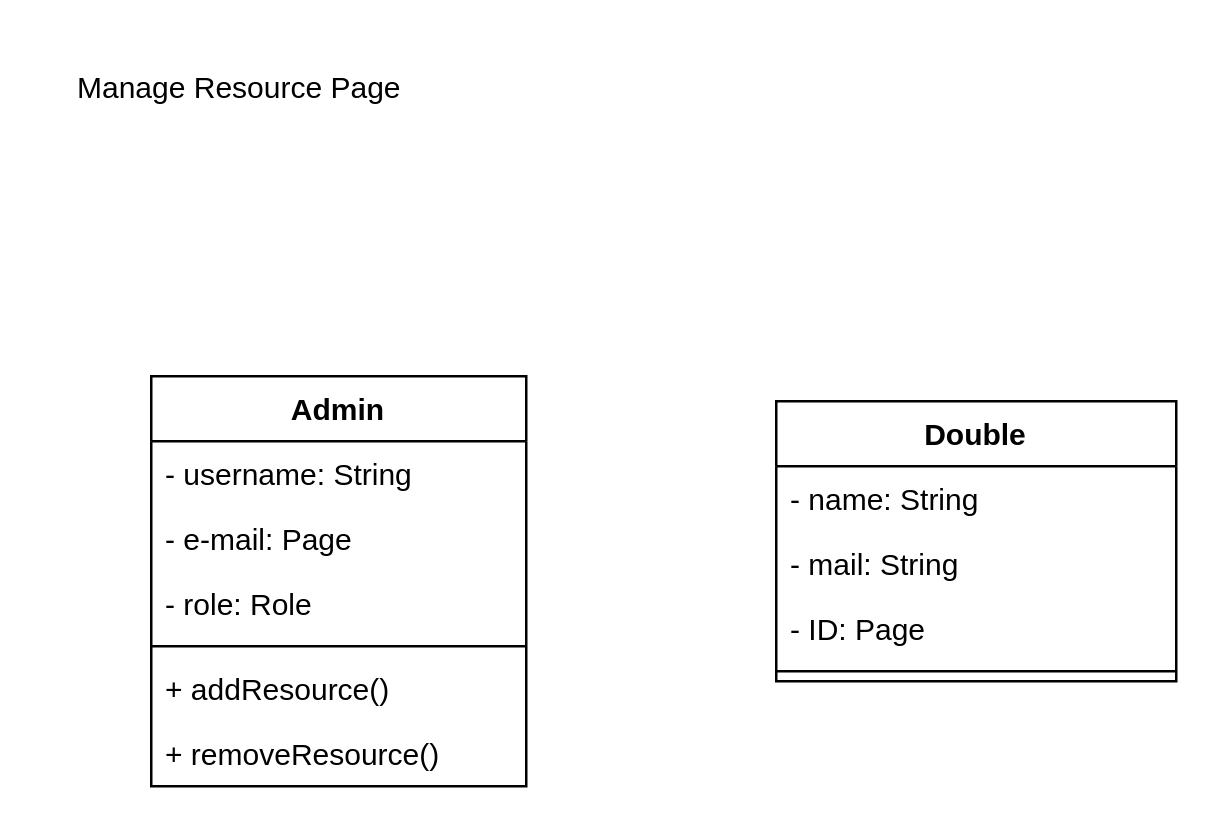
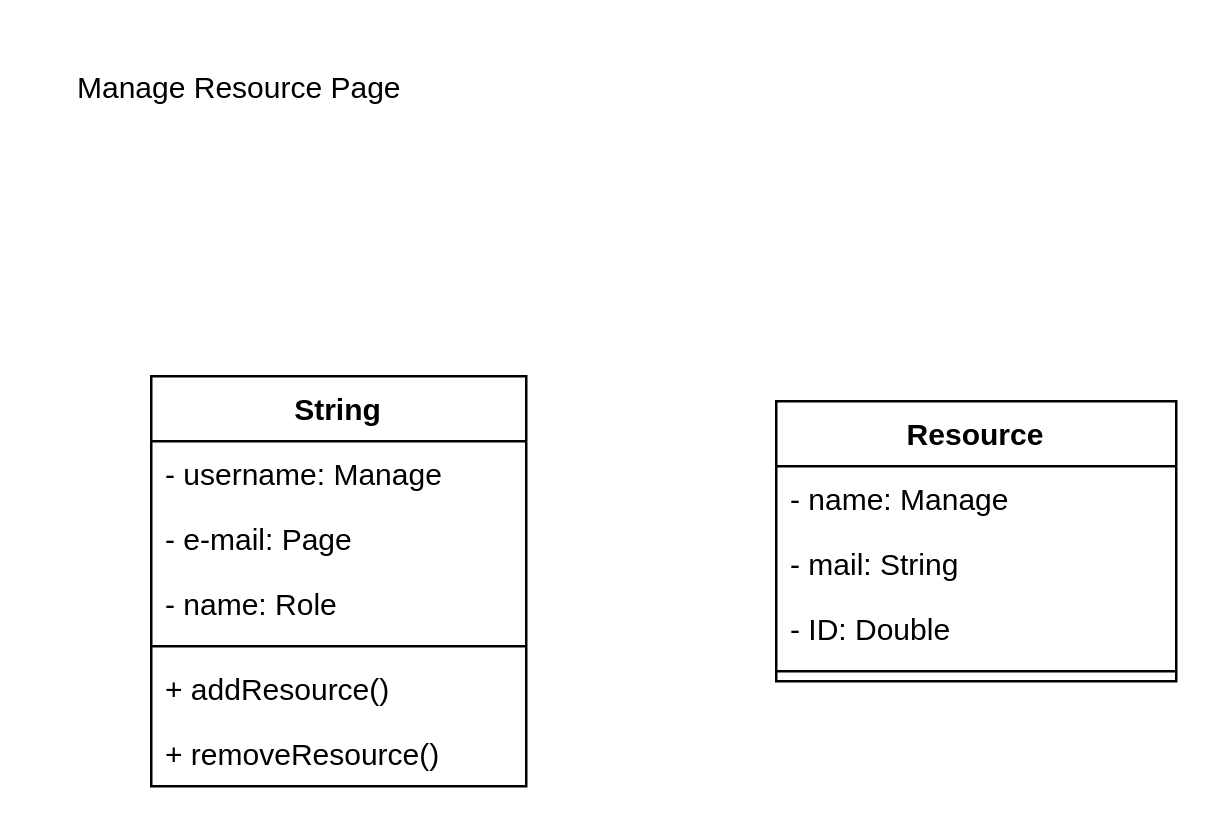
node "Admin": label "Admin" -> "String"
node "Double": label "Double" -> "Resource"
node "- username: String": label "- username: String" -> "- username: Manage"
node "- name: String": label "- name: String" -> "- name: Manage"
node "- role: Role": label "- role: Role" -> "- name: Role"
node "- ID: Page": label "- ID: Page" -> "- ID: Double"
